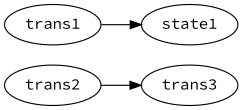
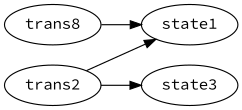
node "trans1": label "trans1" -> "trans8"
edge "trans2" -> "state1": added
node "trans3": label "trans3" -> "state3"
